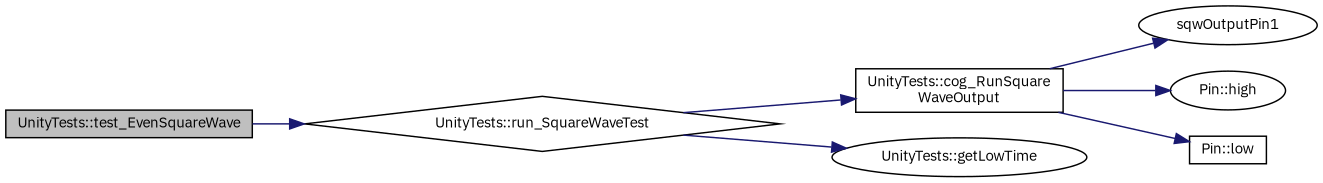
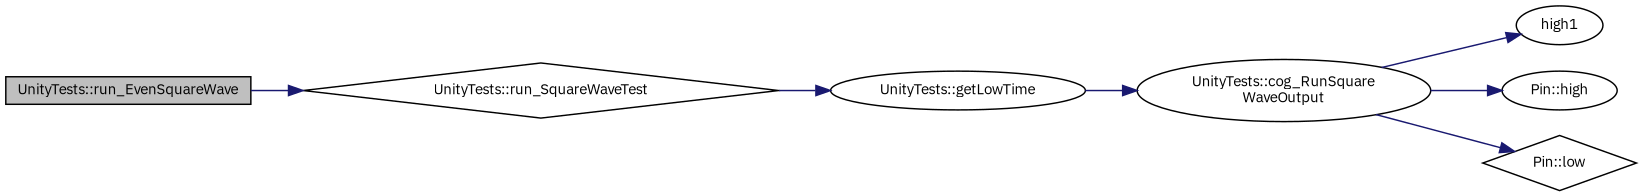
node "sqwOutputPin1": label "sqwOutputPin1" -> "high1"
node "UnityTests::cog_RunSquare WaveOutput": shape box -> ellipse
edge "UnityTests::run_SquareWaveTest" -> "UnityTests::cog_RunSquare WaveOutput": now "UnityTests::getLowTime" -> "UnityTests::cog_RunSquare WaveOutput"
node "UnityTests::test_EvenSquareWave": label "UnityTests::test_EvenSquareWave" -> "UnityTests::run_EvenSquareWave"
node "Pin::low": shape box -> diamond
